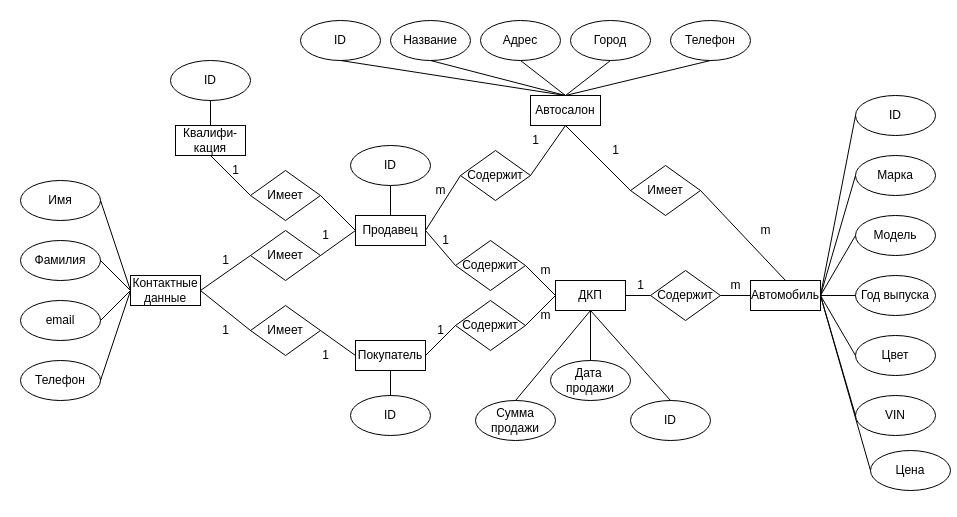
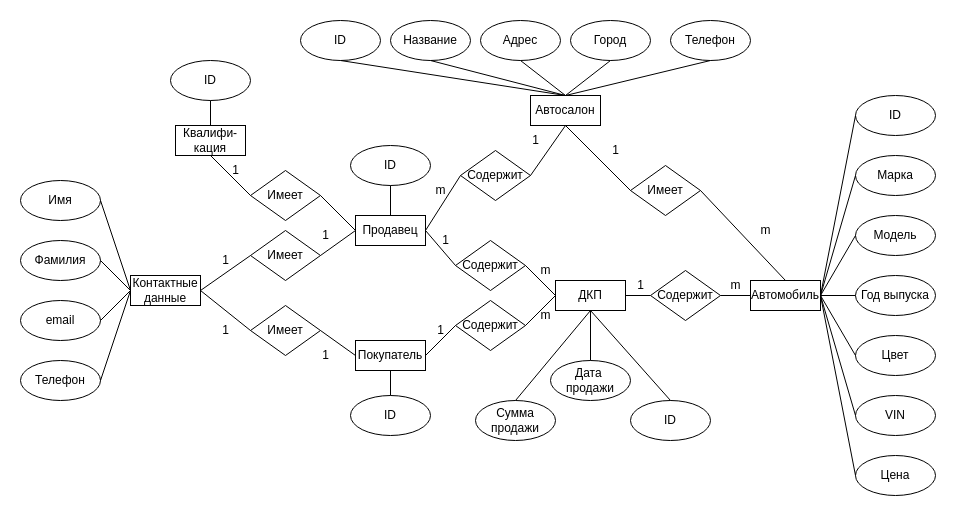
node "Цена": moved (911, 471) -> (896, 476)
